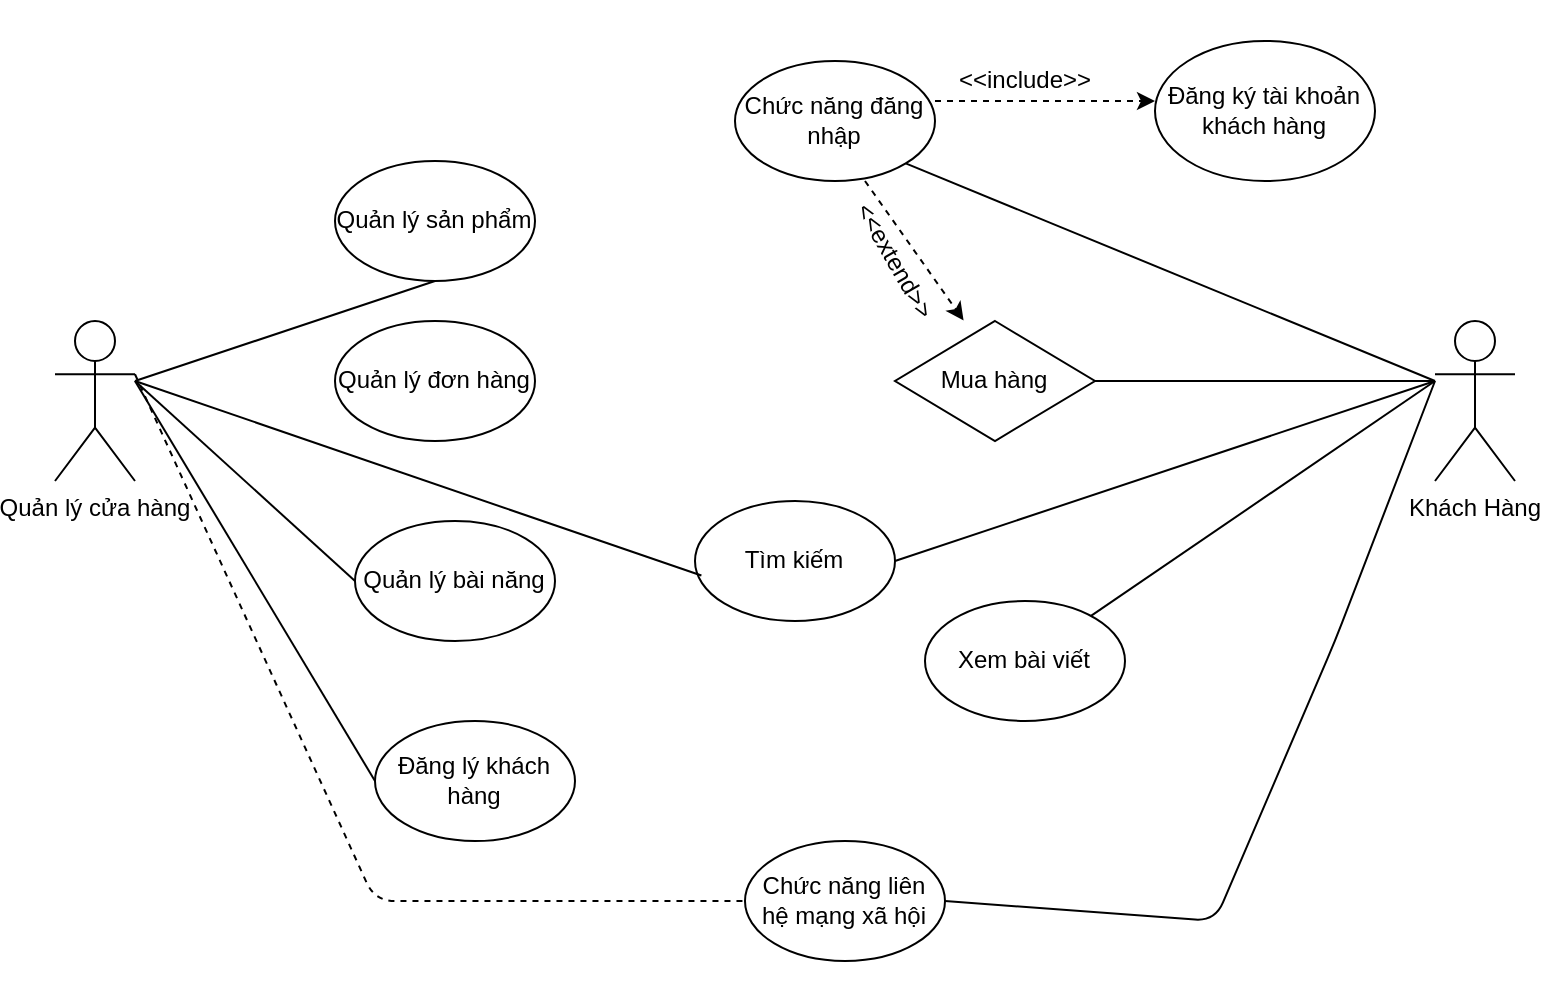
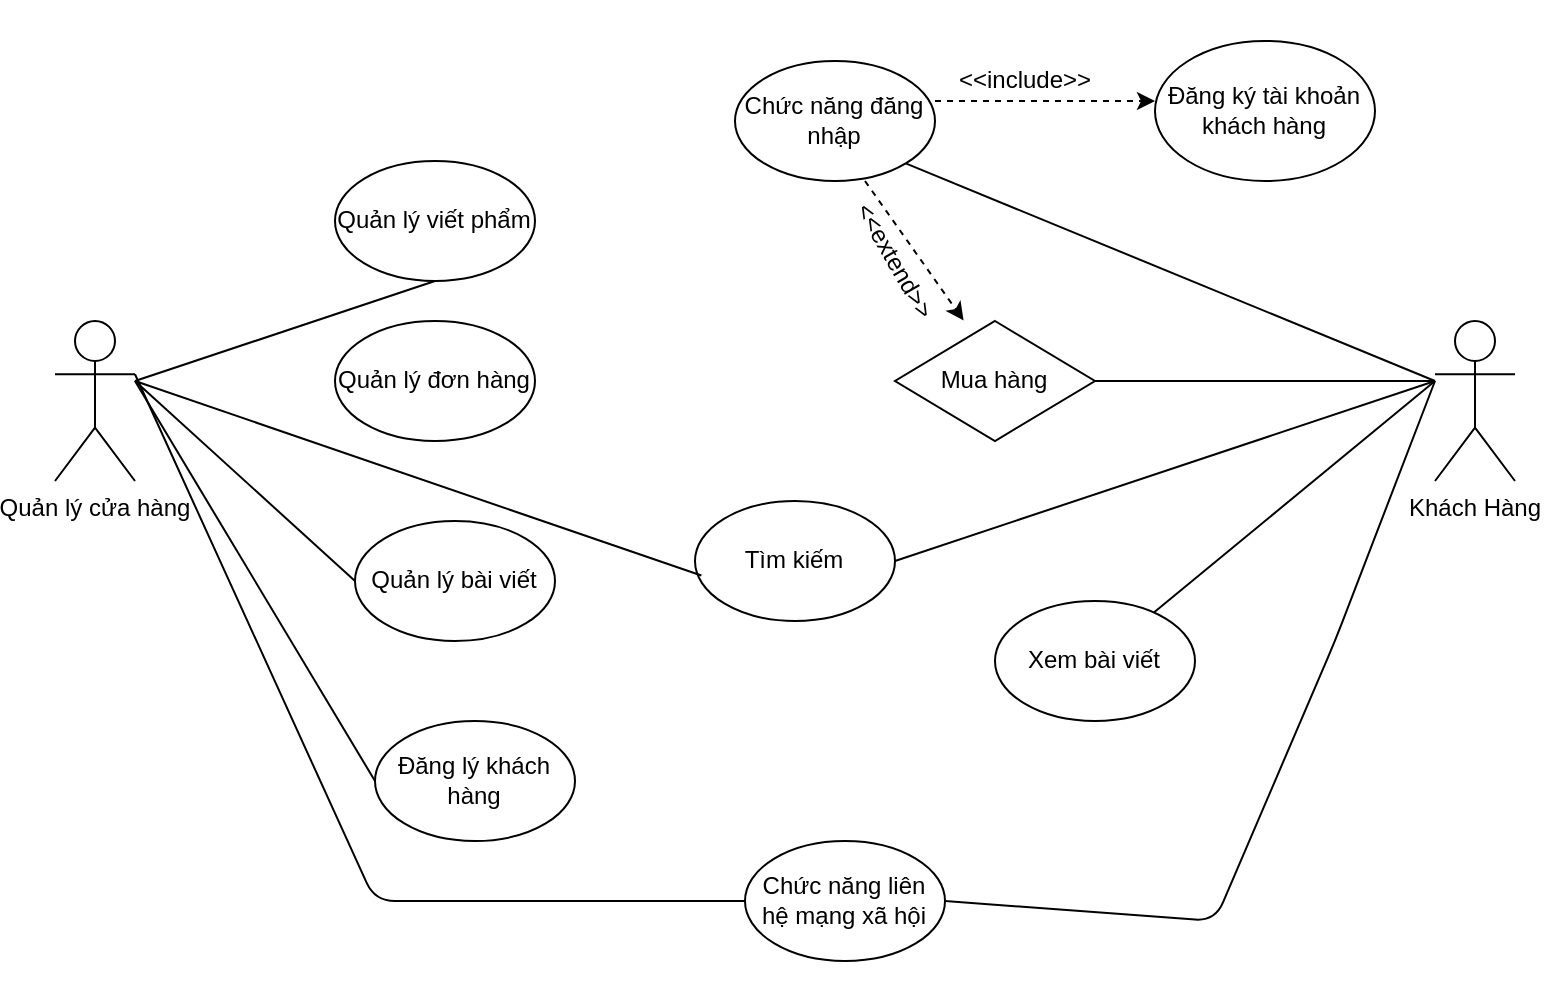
node "Quản lý sản phẩm": label "Quản lý sản phẩm" -> "Quản lý viết phẩm"
node "Quản lý bài năng": label "Quản lý bài năng" -> "Quản lý bài viết"
node "Xem bài viết": moved (1025, 661) -> (1095, 661)
edge "Quản lý cửa hàng" -- "Chức năng liên hệ mạng xã hội": style dashed -> solid
